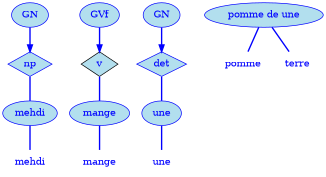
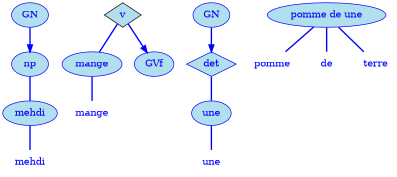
edge "GVf" -> "v": reversed
node "np": shape diamond -> ellipse
node "de": added
